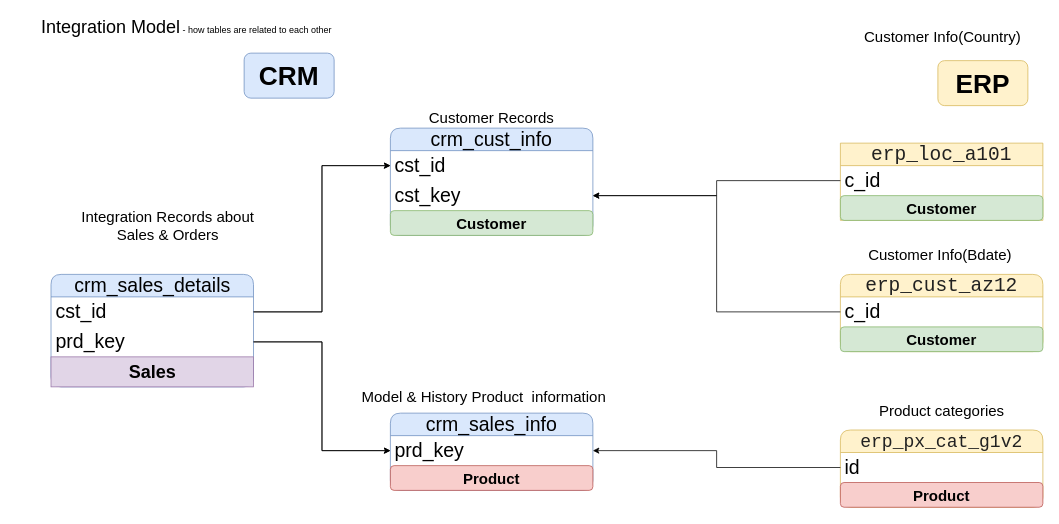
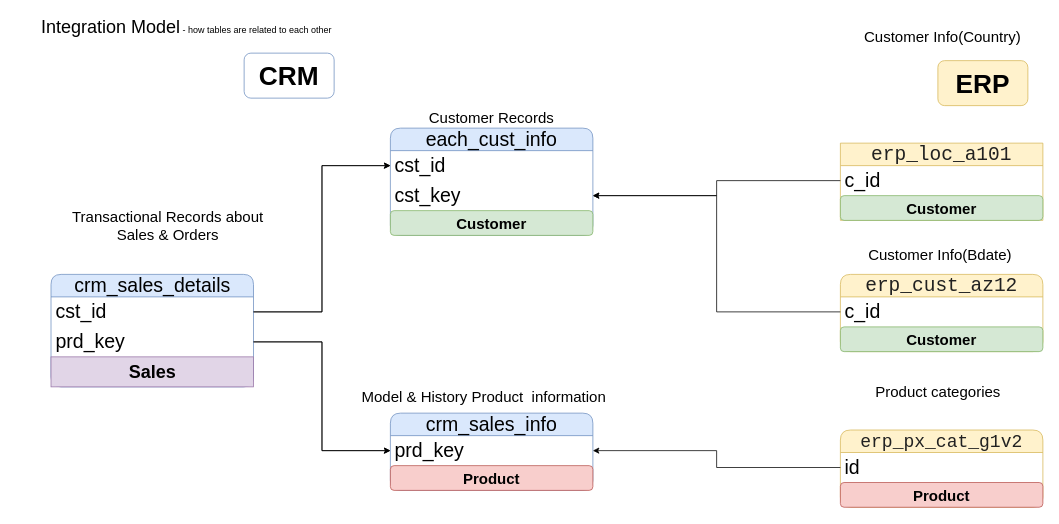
node "CRM": fillcolor #dae8fc -> #ffffff
node "crm_cust_info": label "crm_cust_info" -> "each_cust_info"
node "Integration Records about Sales & Orders": label "Integration Records about Sales & Orders" -> "Transactional Records about Sales & Orders"
node "Product categories": moved (957, 411) -> (953, 392)
